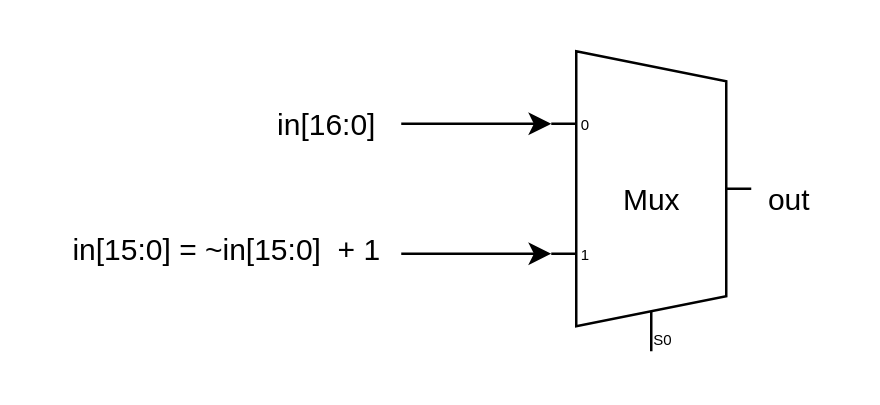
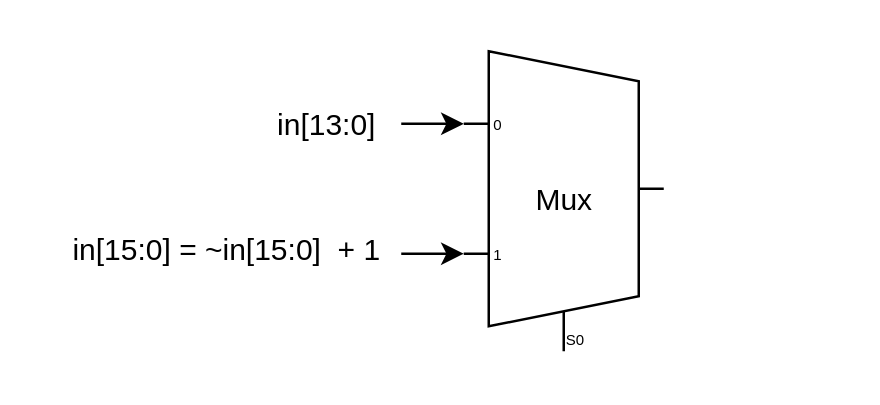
node "in[16:0]": label "in[16:0]" -> "in[13:0]"
node "Mux": moved (651, 201) -> (564, 201)
node "out": removed
